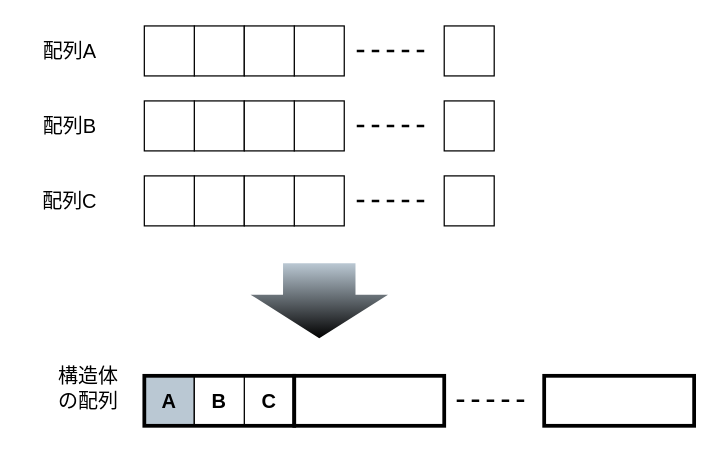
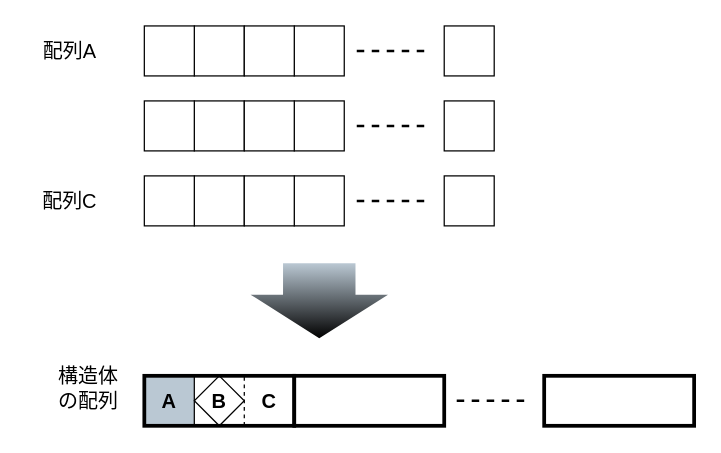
node "配列B": removed
node "B": shape rectangle -> diamond
node "C": style solid -> dashed
